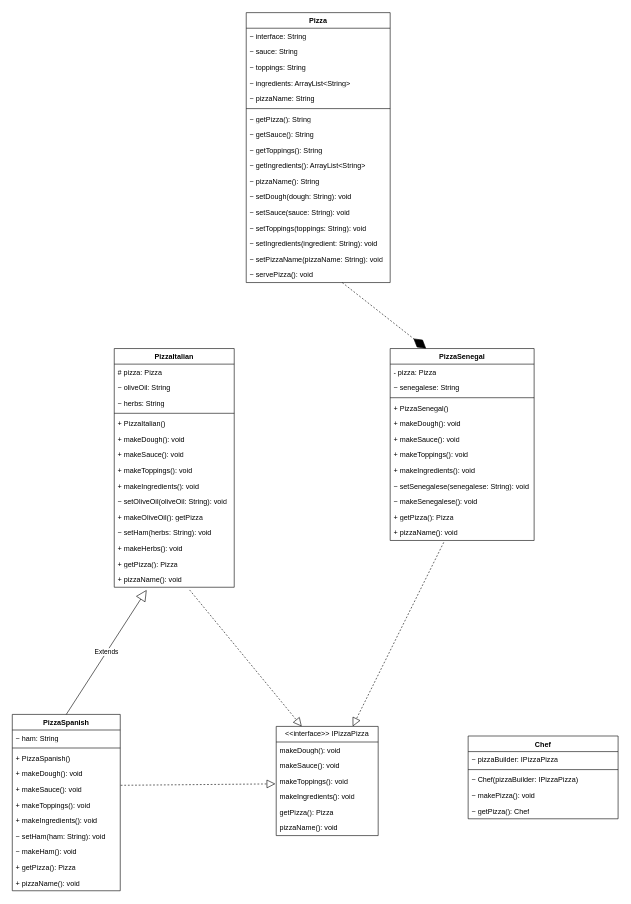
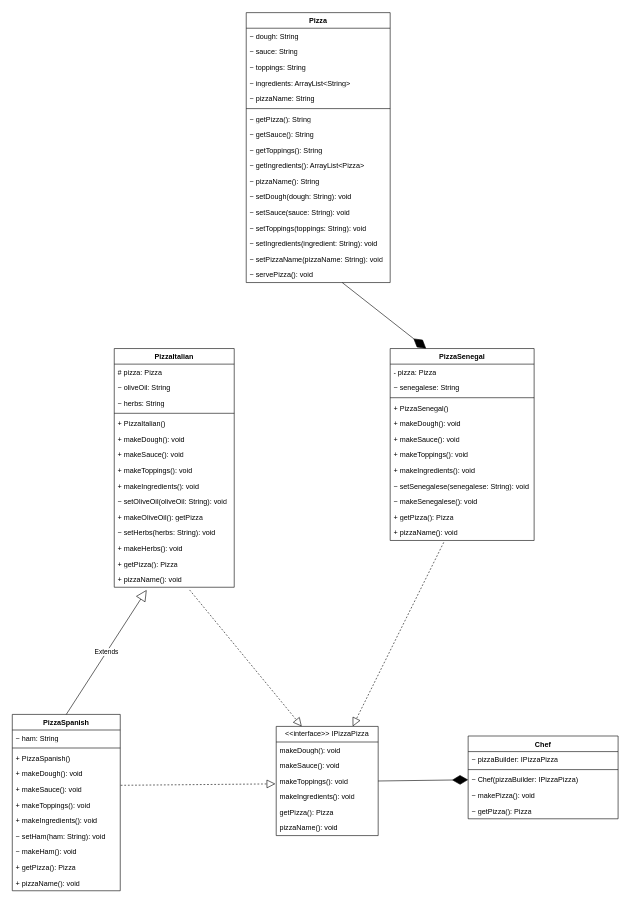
node "~ interface: String": label "~ interface: String" -> "~ dough: String"
node "~ getIngredients(): ArrayList<String>": label "~ getIngredients(): ArrayList<String>" -> "~ getIngredients(): ArrayList<Pizza>"
edge "~ servePizza(): void" -> "PizzaSenegal": style dashed -> solid
node "~ setHam(herbs: String): void": label "~ setHam(herbs: String): void" -> "~ setHerbs(herbs: String): void"
edge "makeToppings(): void" -> "~ Chef(pizzaBuilder: IPizzaPizza)": added
node "~ getPizza(): Chef": label "~ getPizza(): Chef" -> "~ getPizza(): Pizza"
